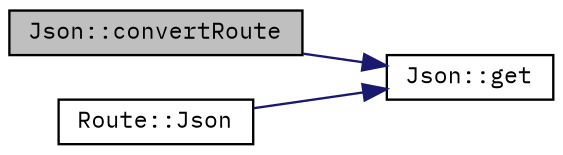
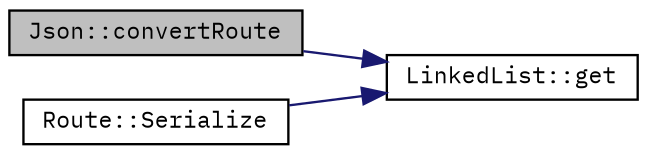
node "Json::get": label "Json::get" -> "LinkedList::get"
node "Route::Json": label "Route::Json" -> "Route::Serialize"
